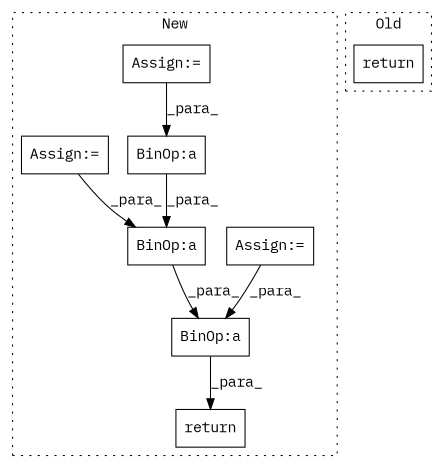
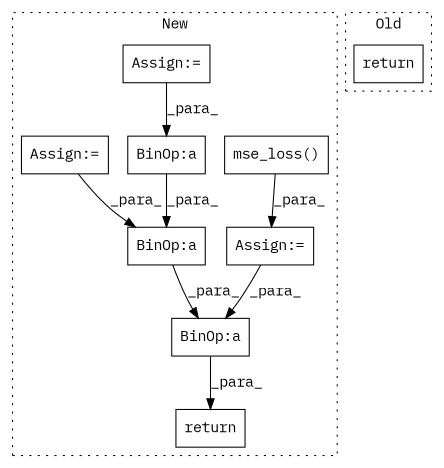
node "mse_loss()": added
